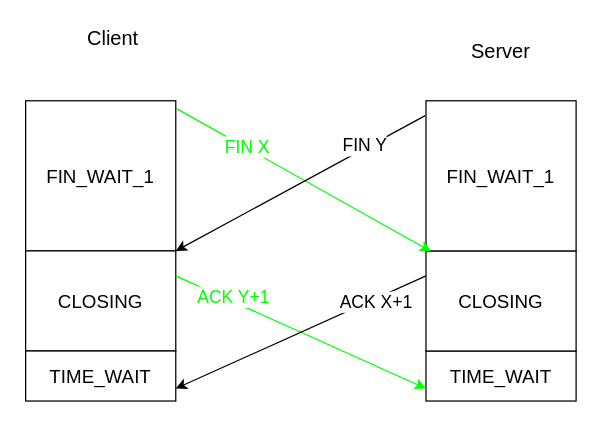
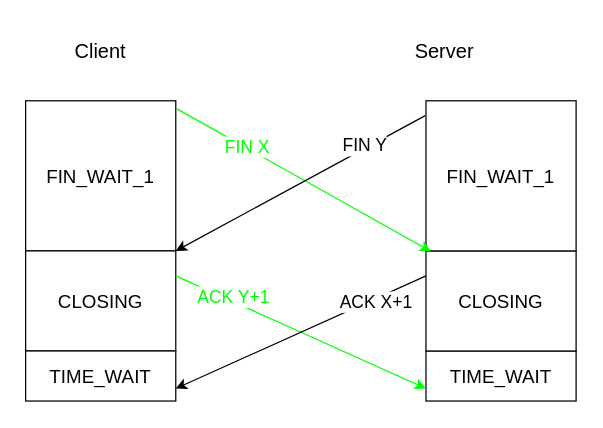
node "Client": moved (113, 38) -> (101, 51)
node "Server": moved (501, 51) -> (444, 51)
